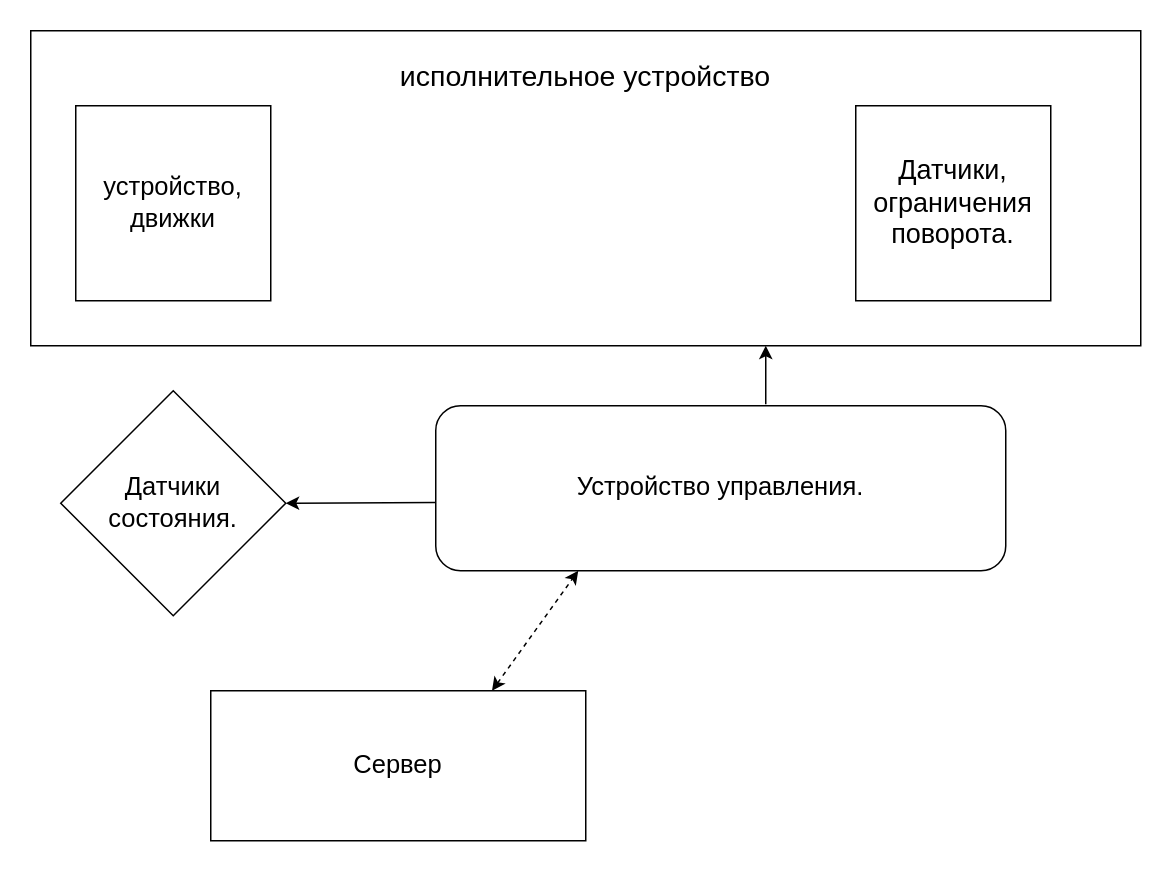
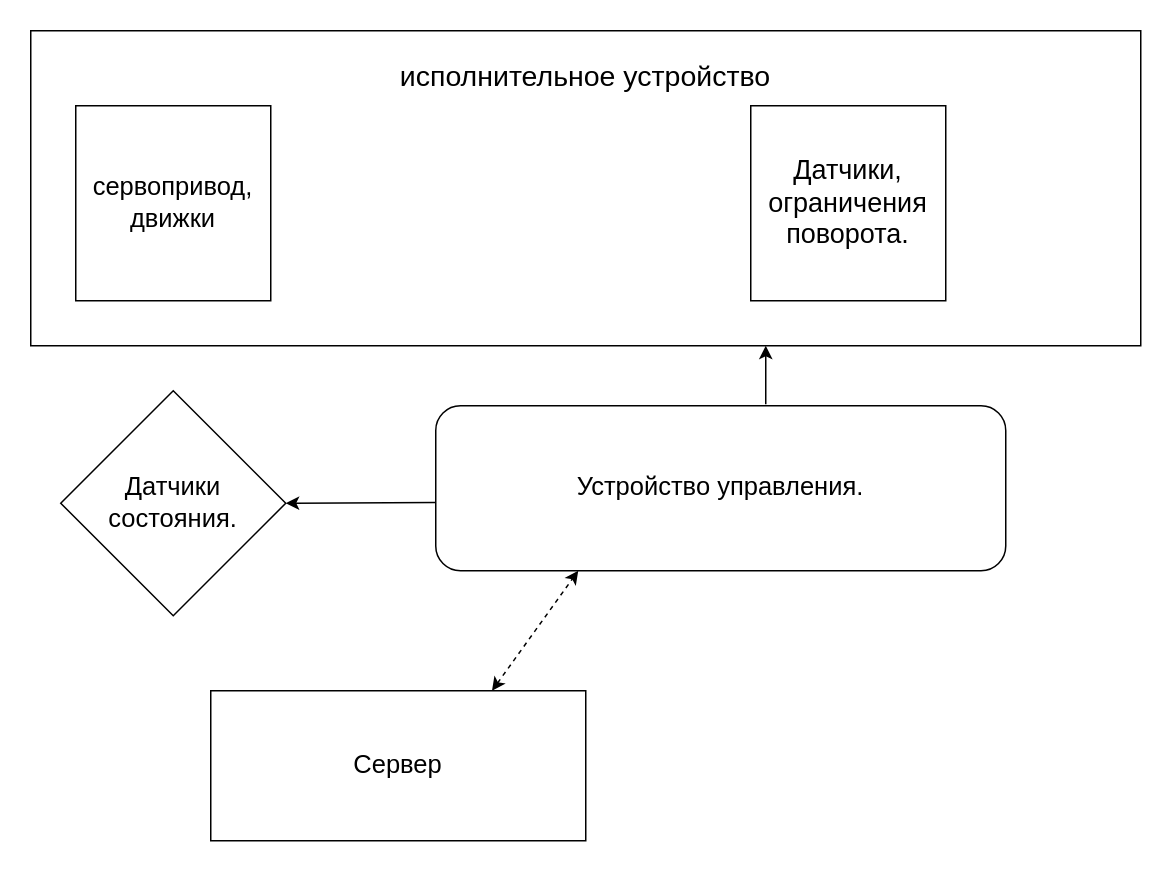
node "устройство, движки": label "устройство, движки" -> "сервопривод, движки"
node "Датчики, ограничения поворота.": moved (953, 203) -> (848, 203)
